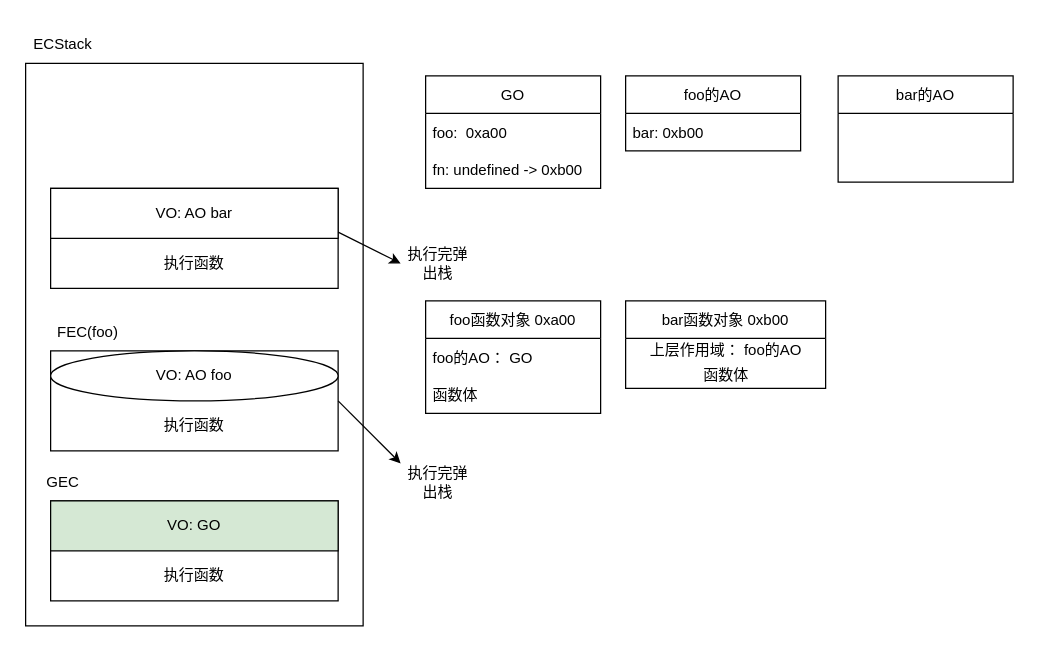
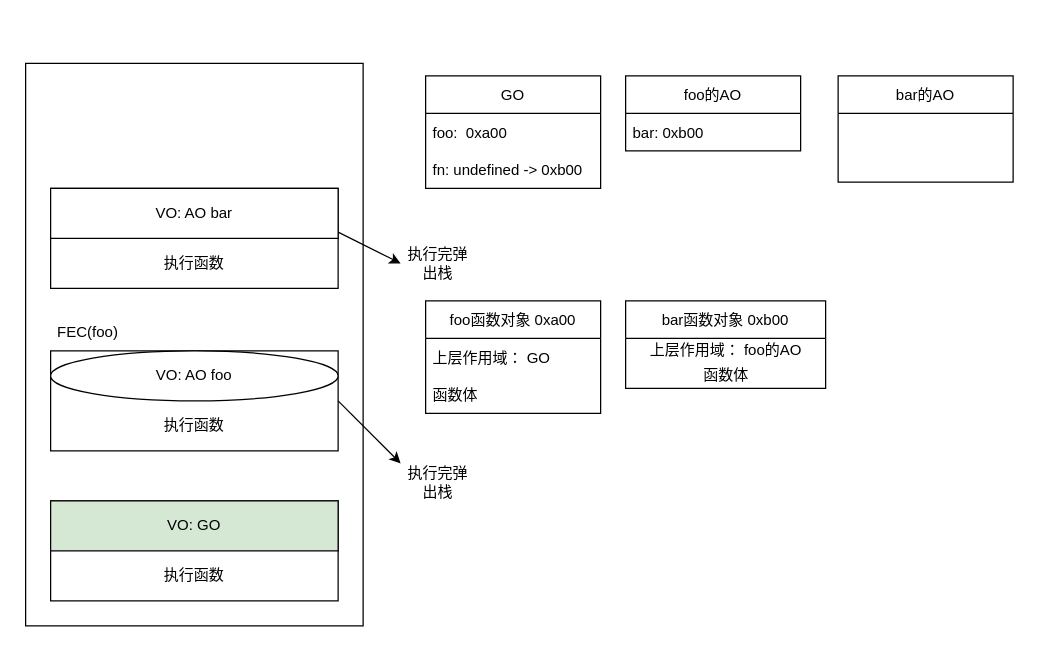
node "ECStack": removed
node "foo的AO： GO": label "foo的AO： GO" -> "上层作用域： GO"
node "GEC": removed
